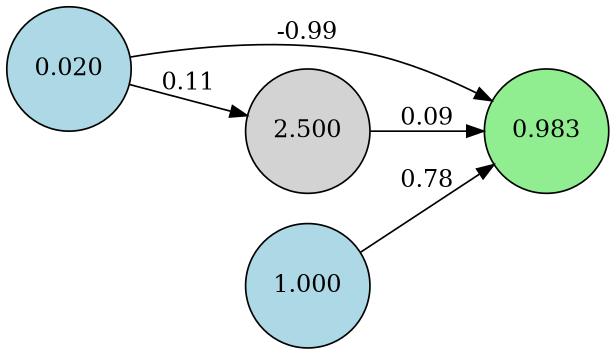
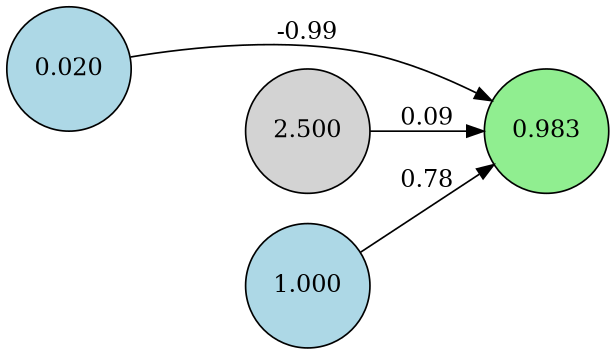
edge "0.020" -> "2.500": removed, label "0.11"
